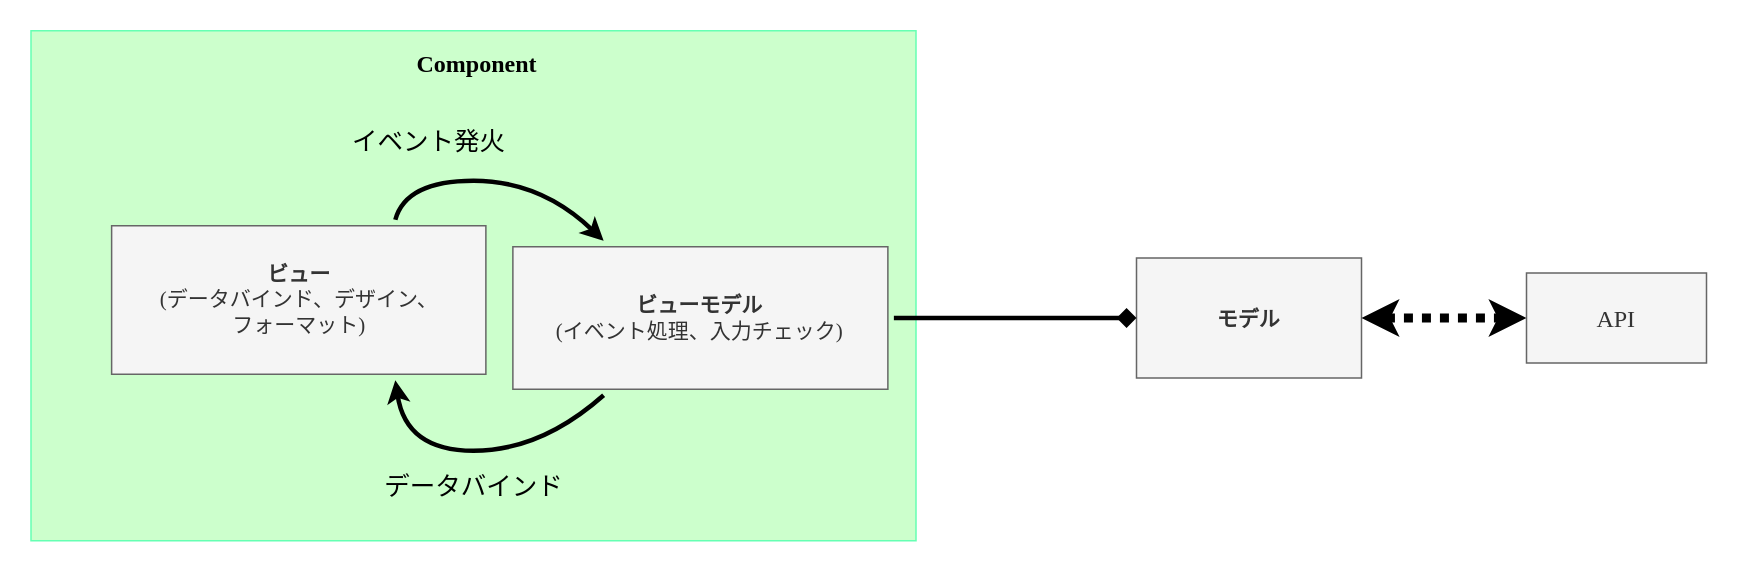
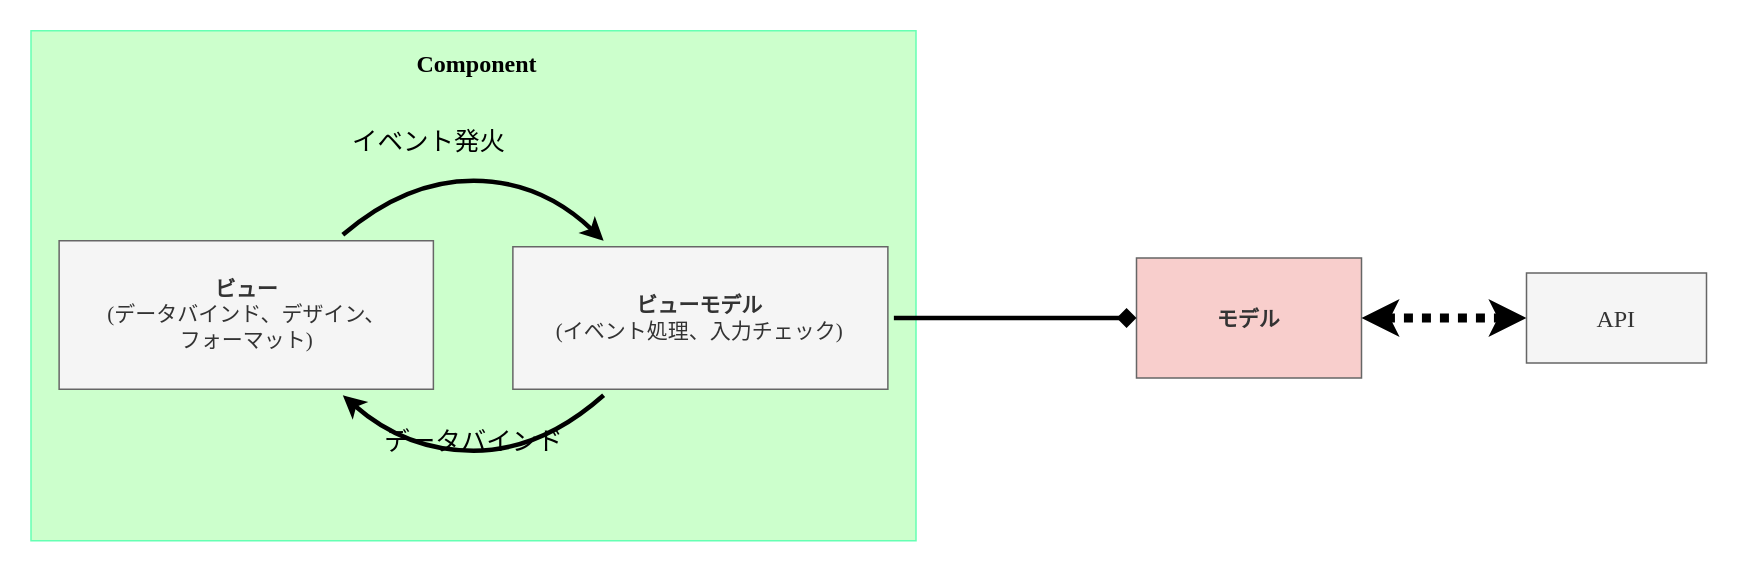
node "ビュー(データバインド、デザイン、 フォーマット)": moved (299, 300) -> (246, 315)
node "モデル": fillcolor #f5f5f5 -> #f8cecc
node "データバインド": moved (473, 488) -> (473, 443)
